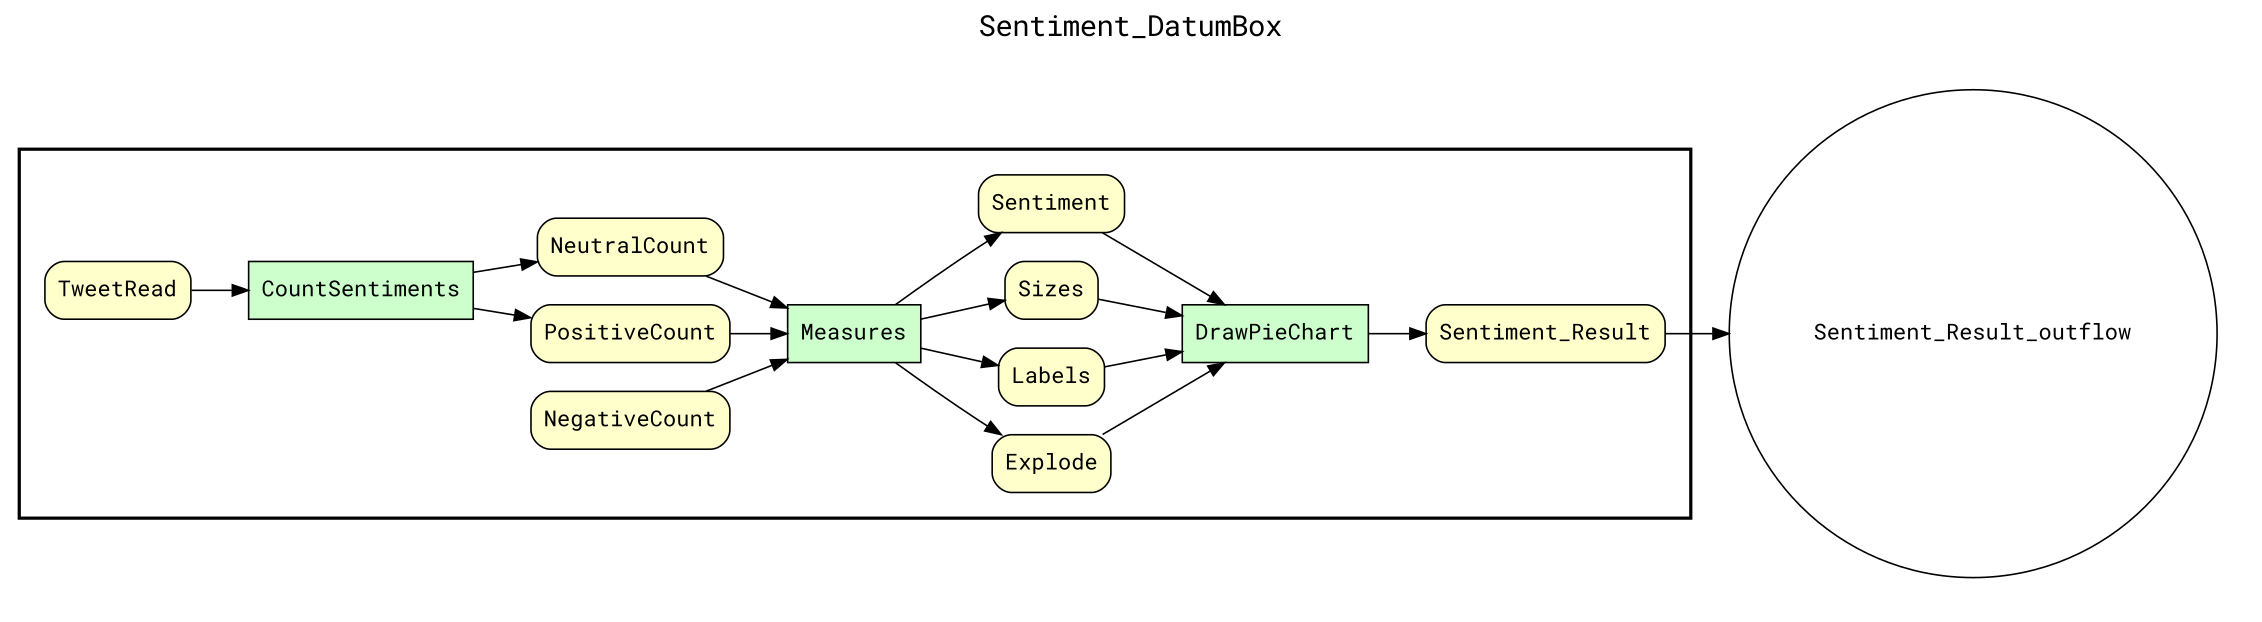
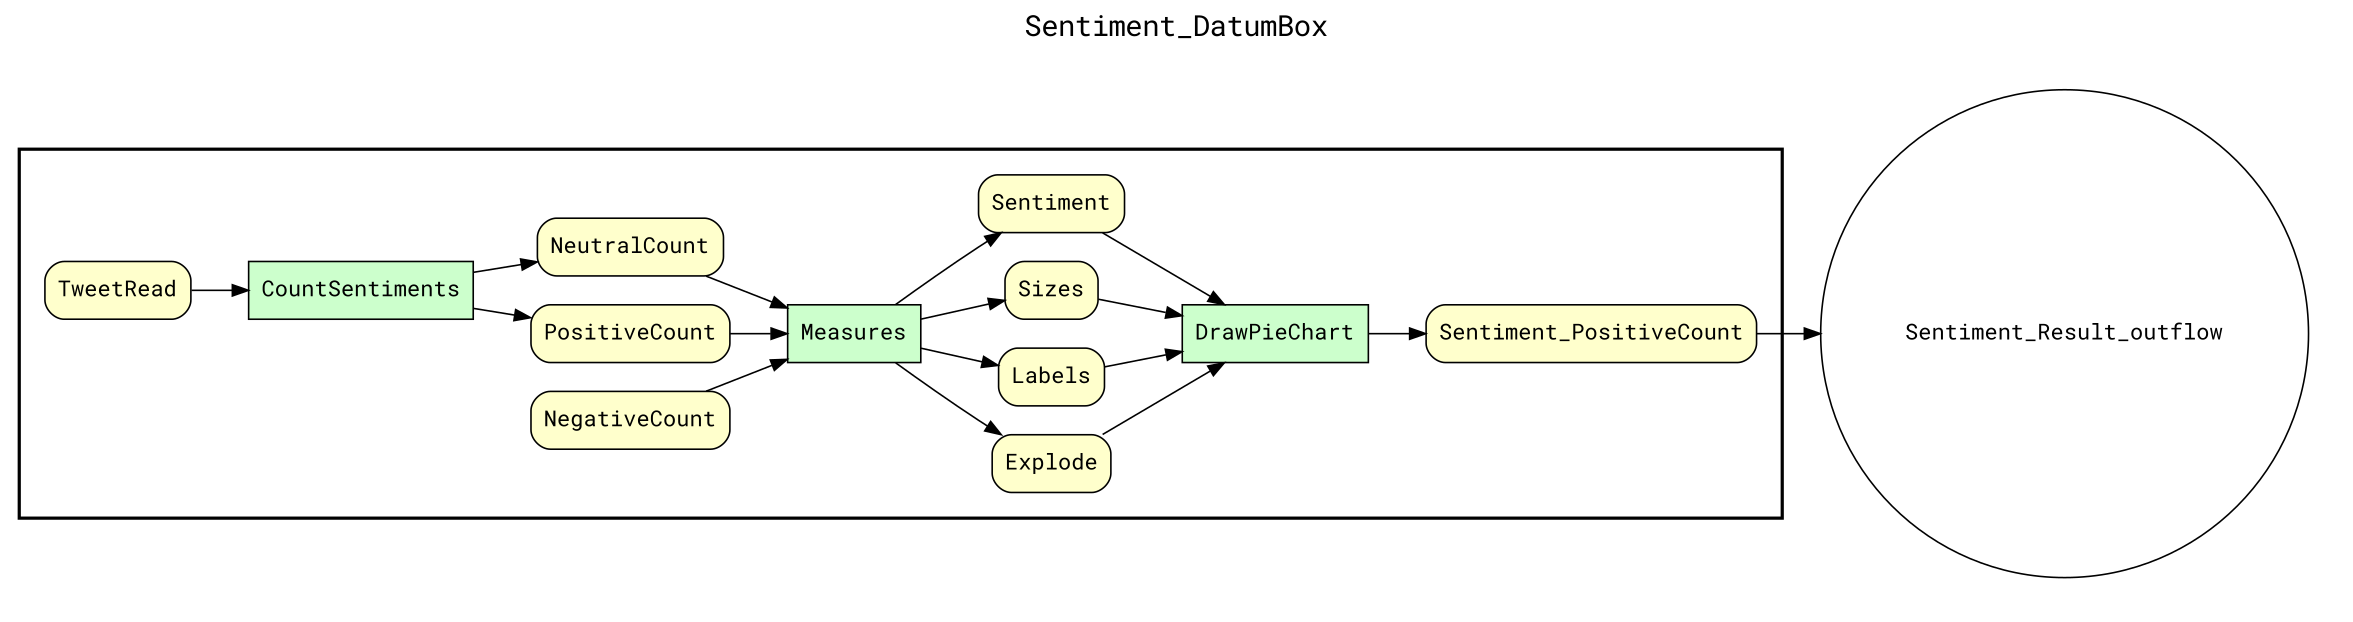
node "Sentiment_Result": label "Sentiment_Result" -> "Sentiment_PositiveCount"
